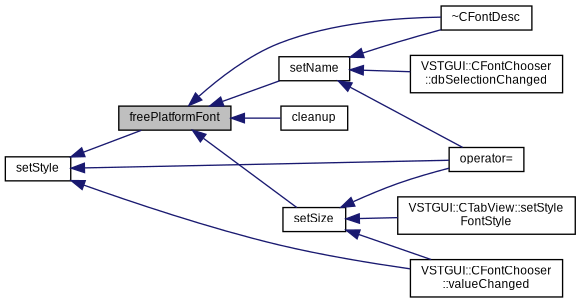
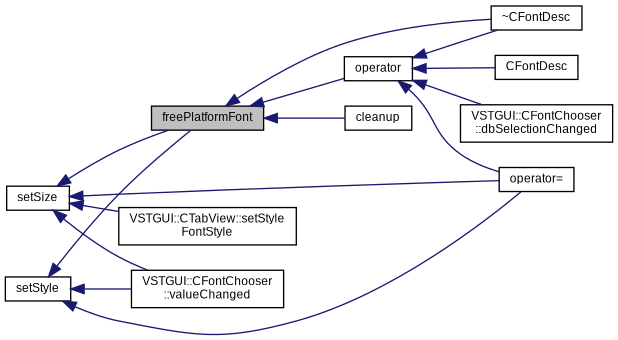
node "CFontDesc": added
node "setName": label "setName" -> "operator"
edge "setSize" -> "freePlatformFont": reversed
